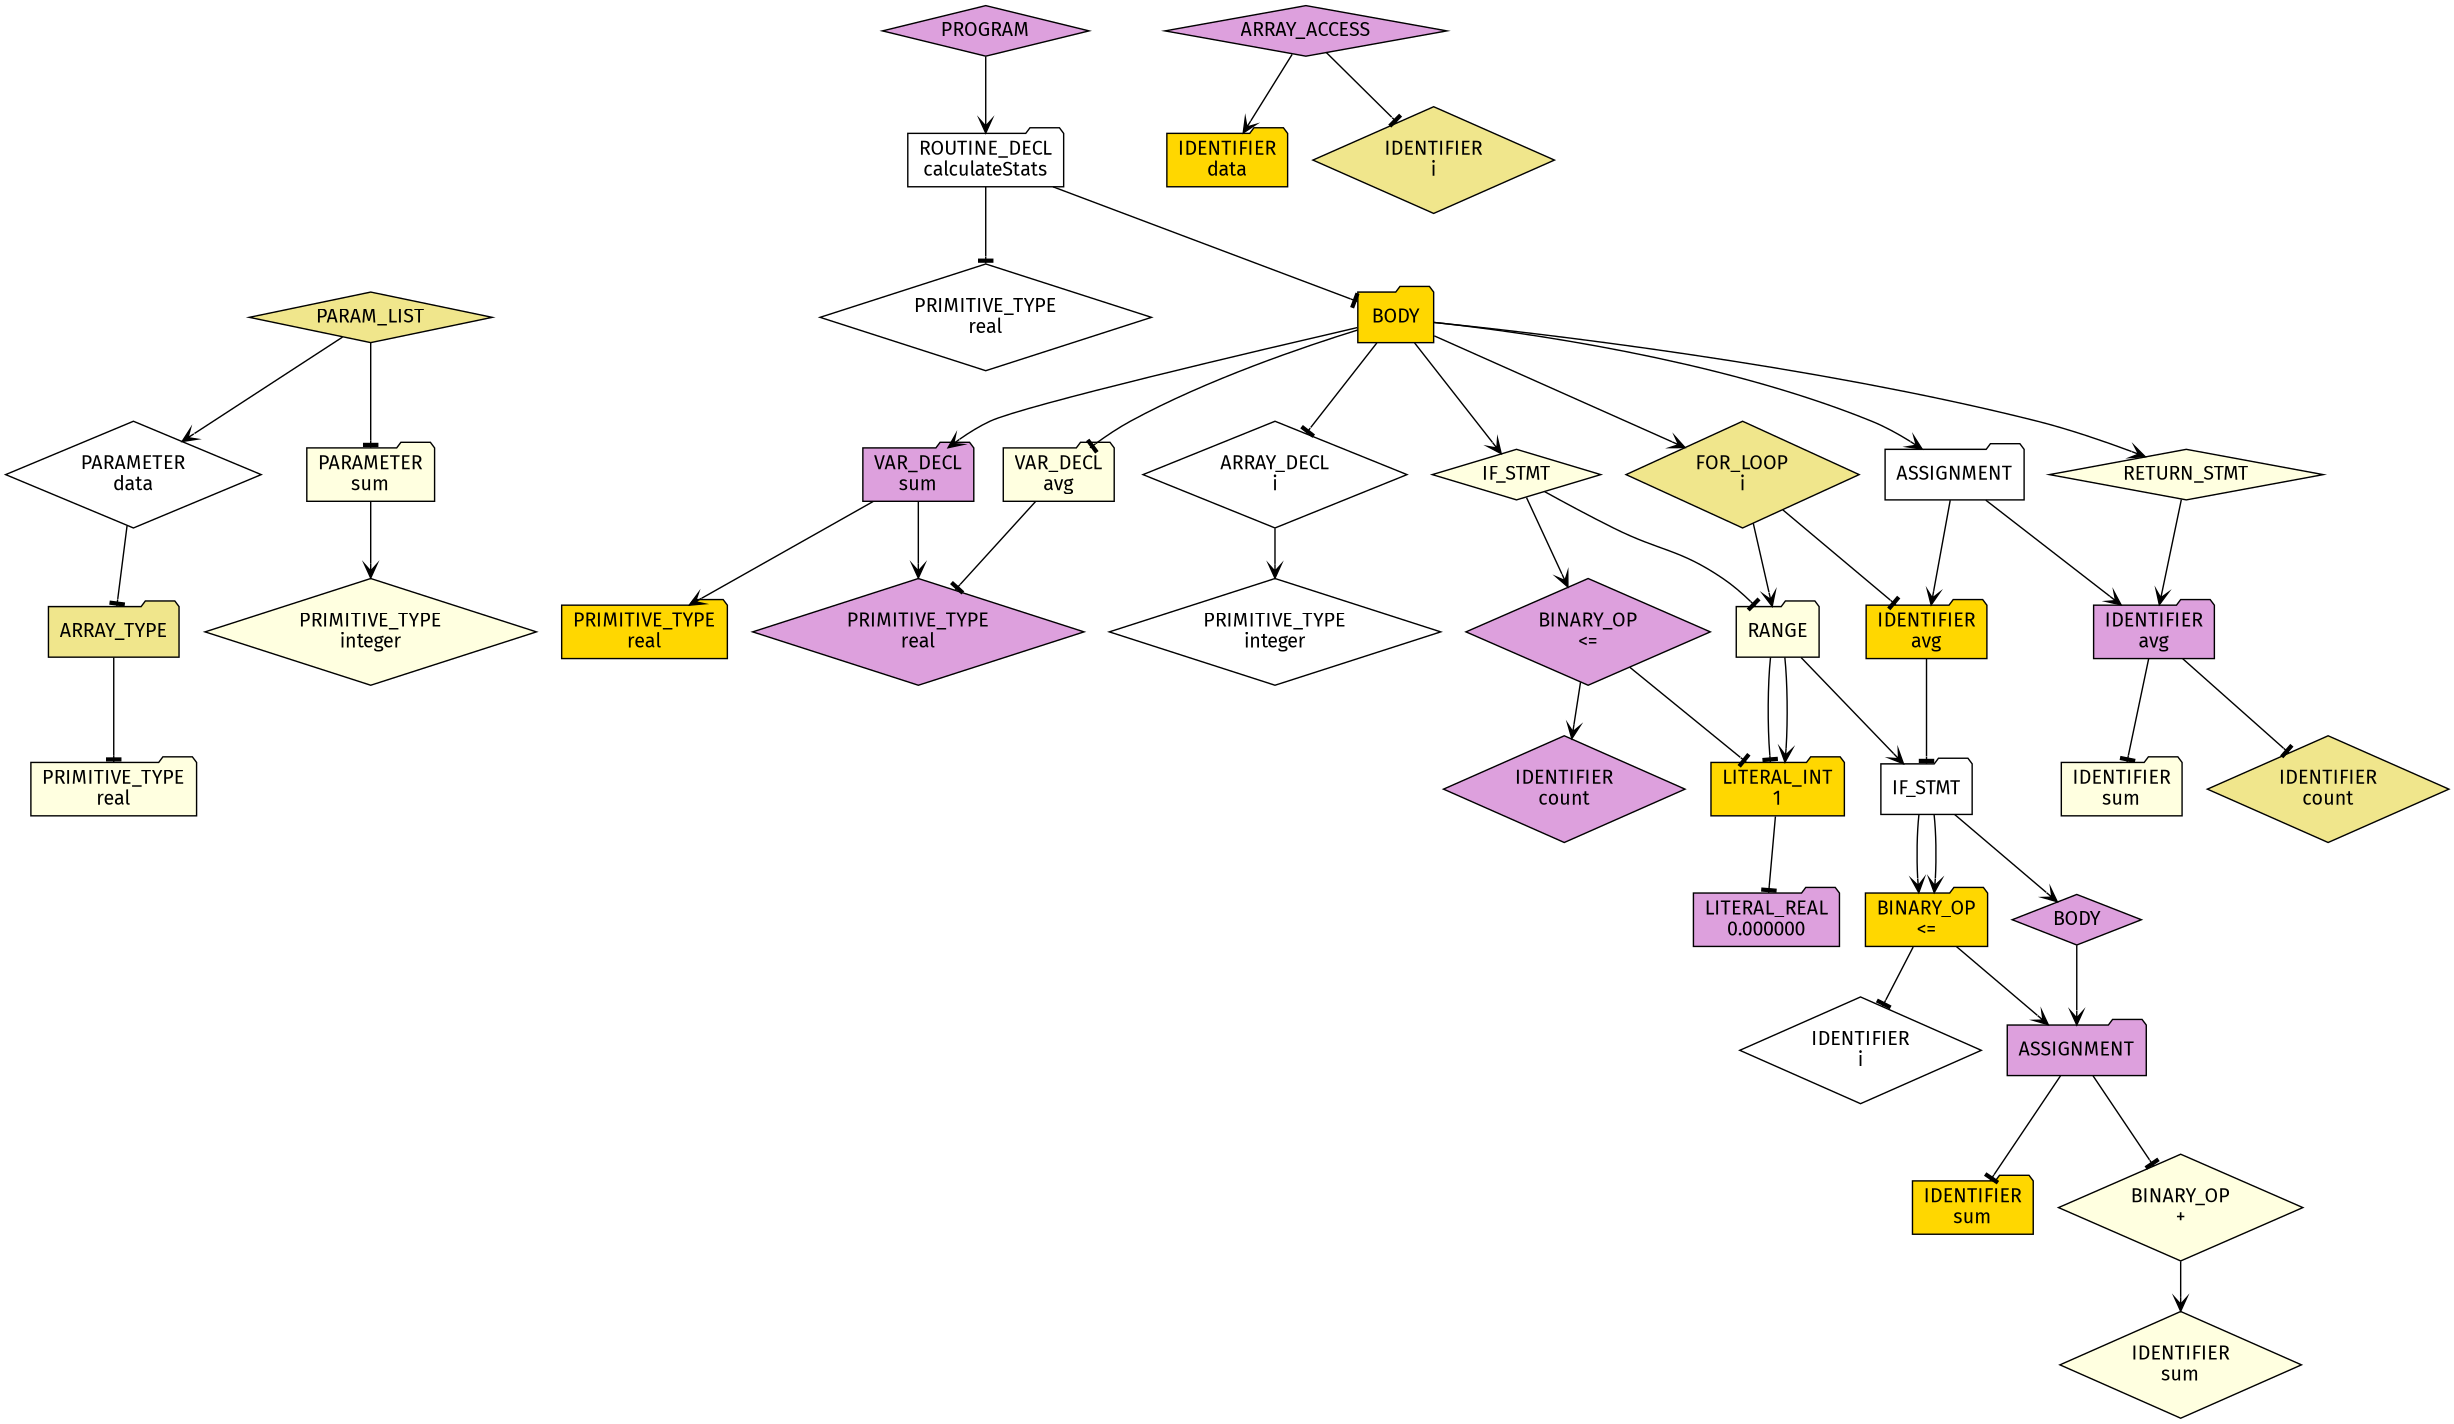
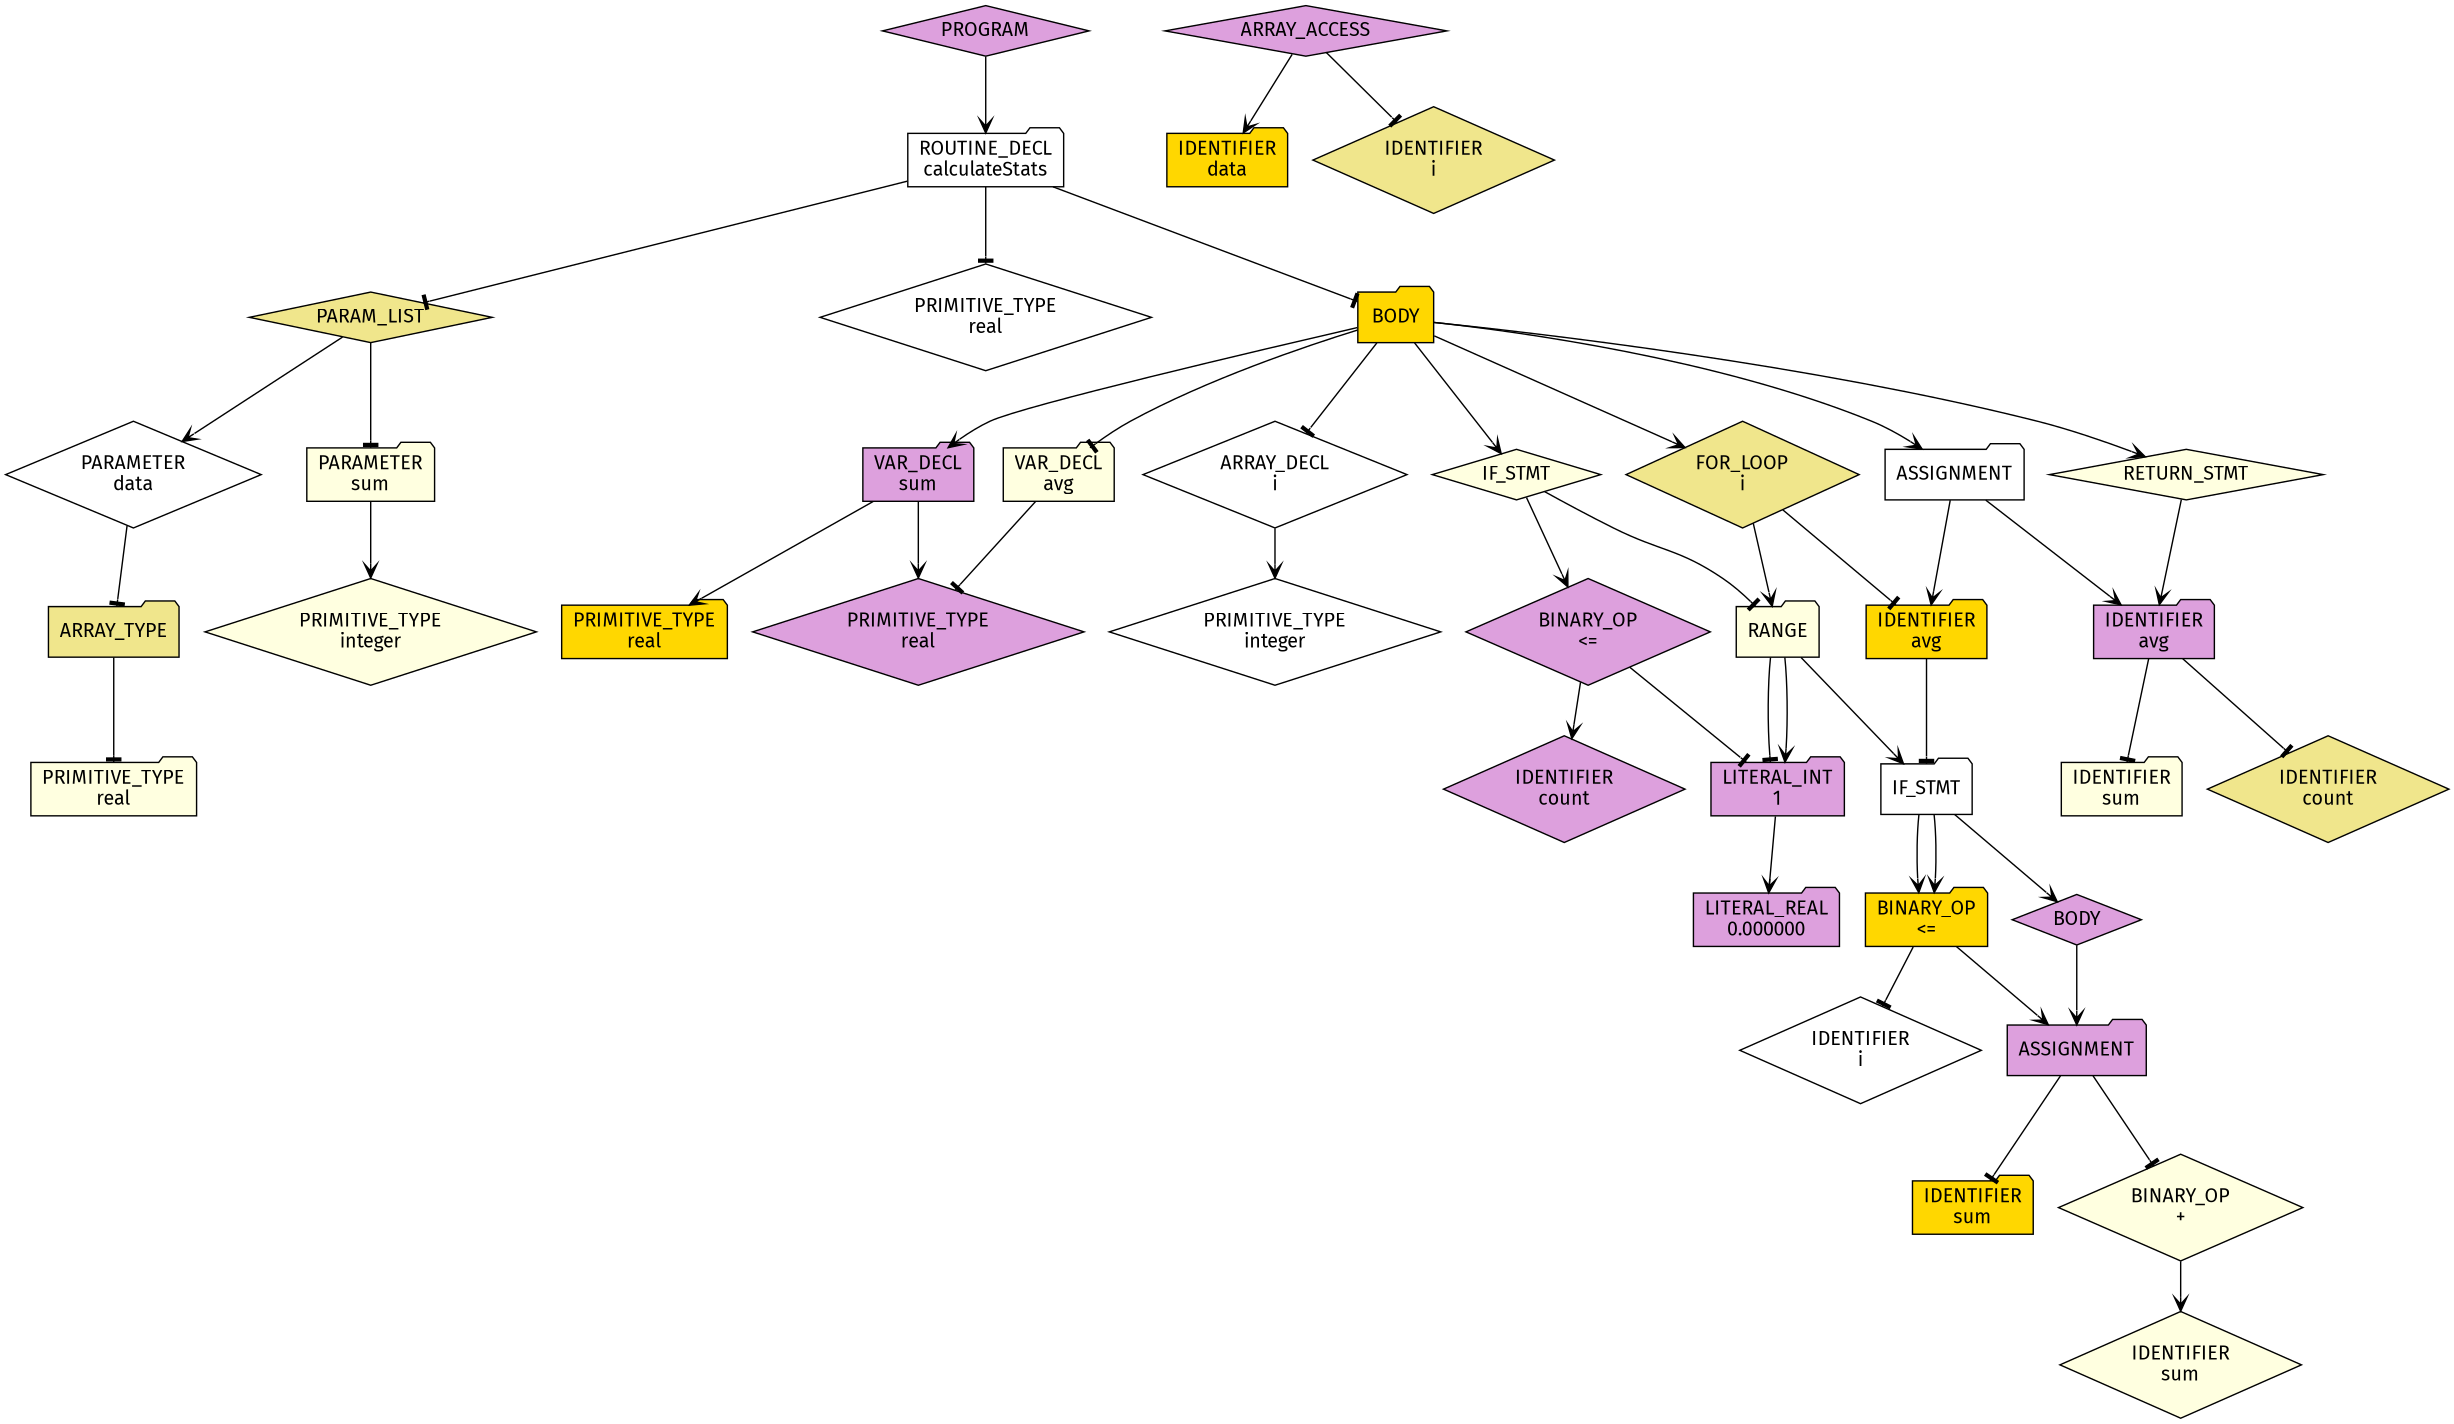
edge "ROUTINE_DECL calculateStats" -> "PARAM_LIST": added
node "LITERAL_INT 1": fillcolor gold -> plum
edge "LITERAL_INT 1" -> "LITERAL_REAL 0.000000": arrowhead tee -> vee
